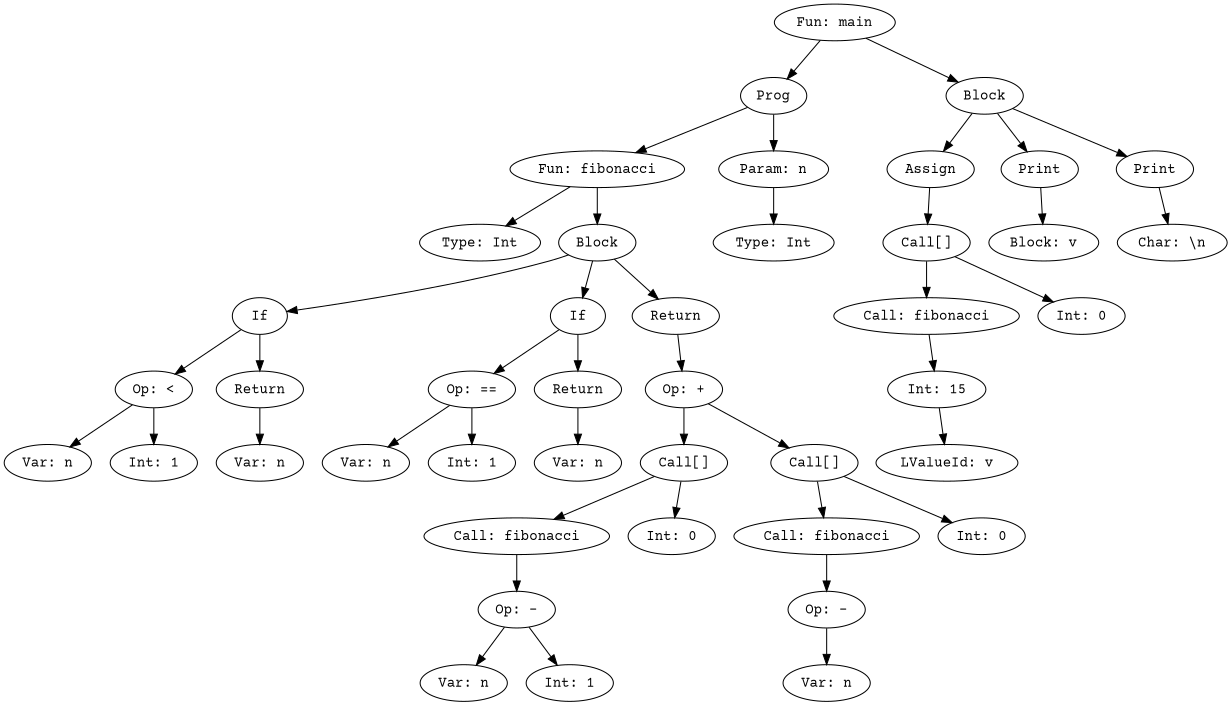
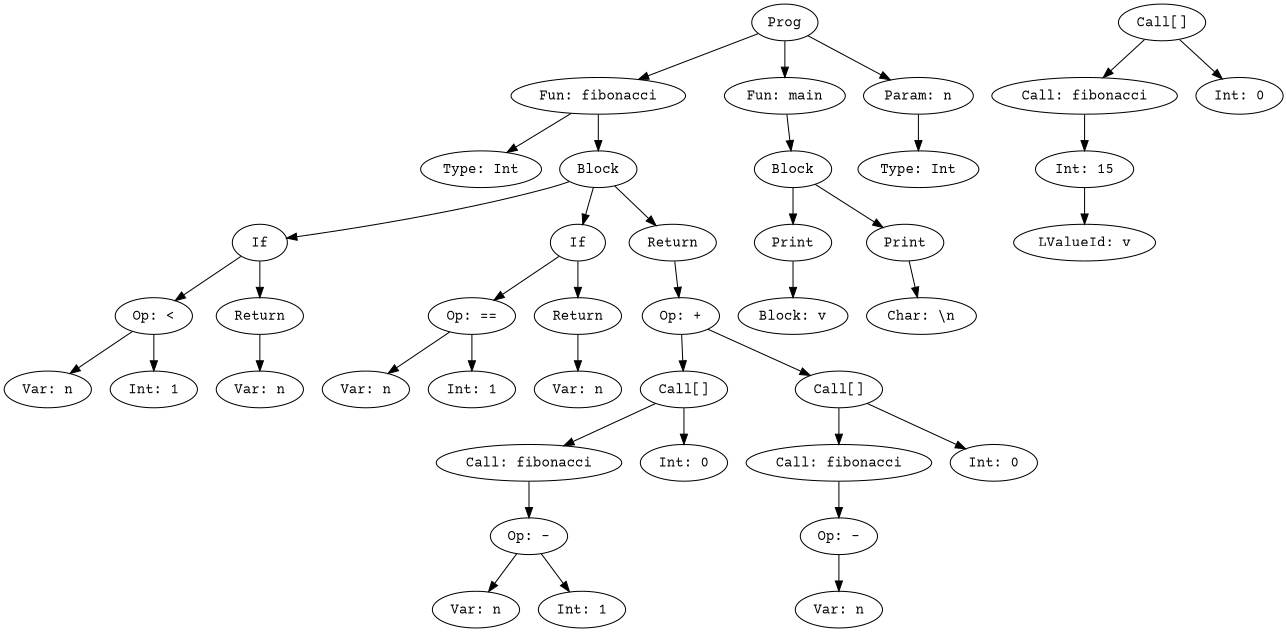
edge "Fun: main" -> "Prog": reversed
node "Assign": removed
